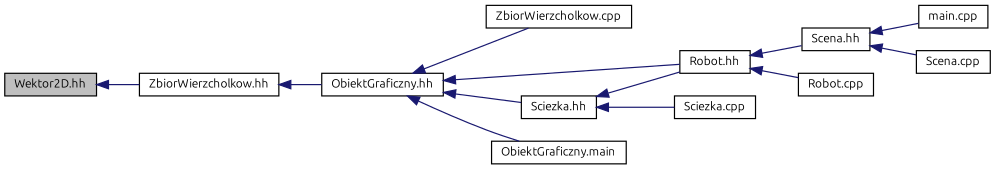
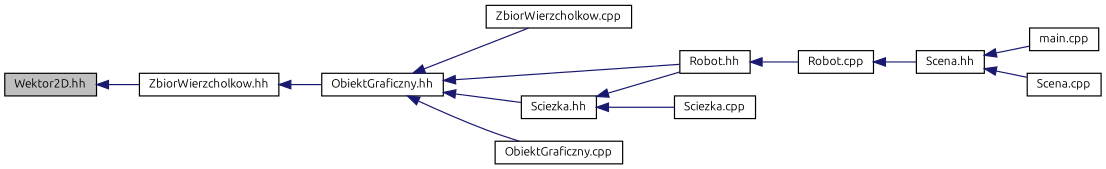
edge "Scena.hh" -> "Robot.hh": now "Scena.hh" -> "Robot.cpp"
node "ObiektGraficzny.main": label "ObiektGraficzny.main" -> "ObiektGraficzny.cpp"
